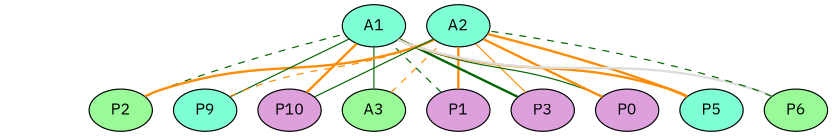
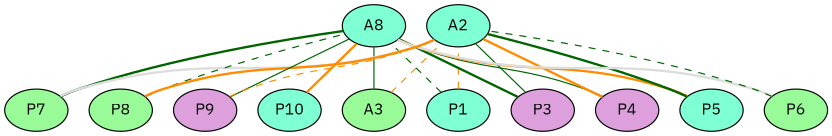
node "A1": label "A1" -> "A8"
edge "A2" -- "P5": color darkorange -> darkgreen
edge "A2" -- "P10": removed
edge "A2" -- "P1": style bold -> dashed
edge "A2" -- "P3": color darkorange -> darkgreen
node "P7": added
node "P2": label "P2" -> "P8"
node "P9": fillcolor aquamarine -> plum
node "P10": fillcolor plum -> aquamarine
node "P1": fillcolor plum -> aquamarine
node "P0": label "P0" -> "P4"
